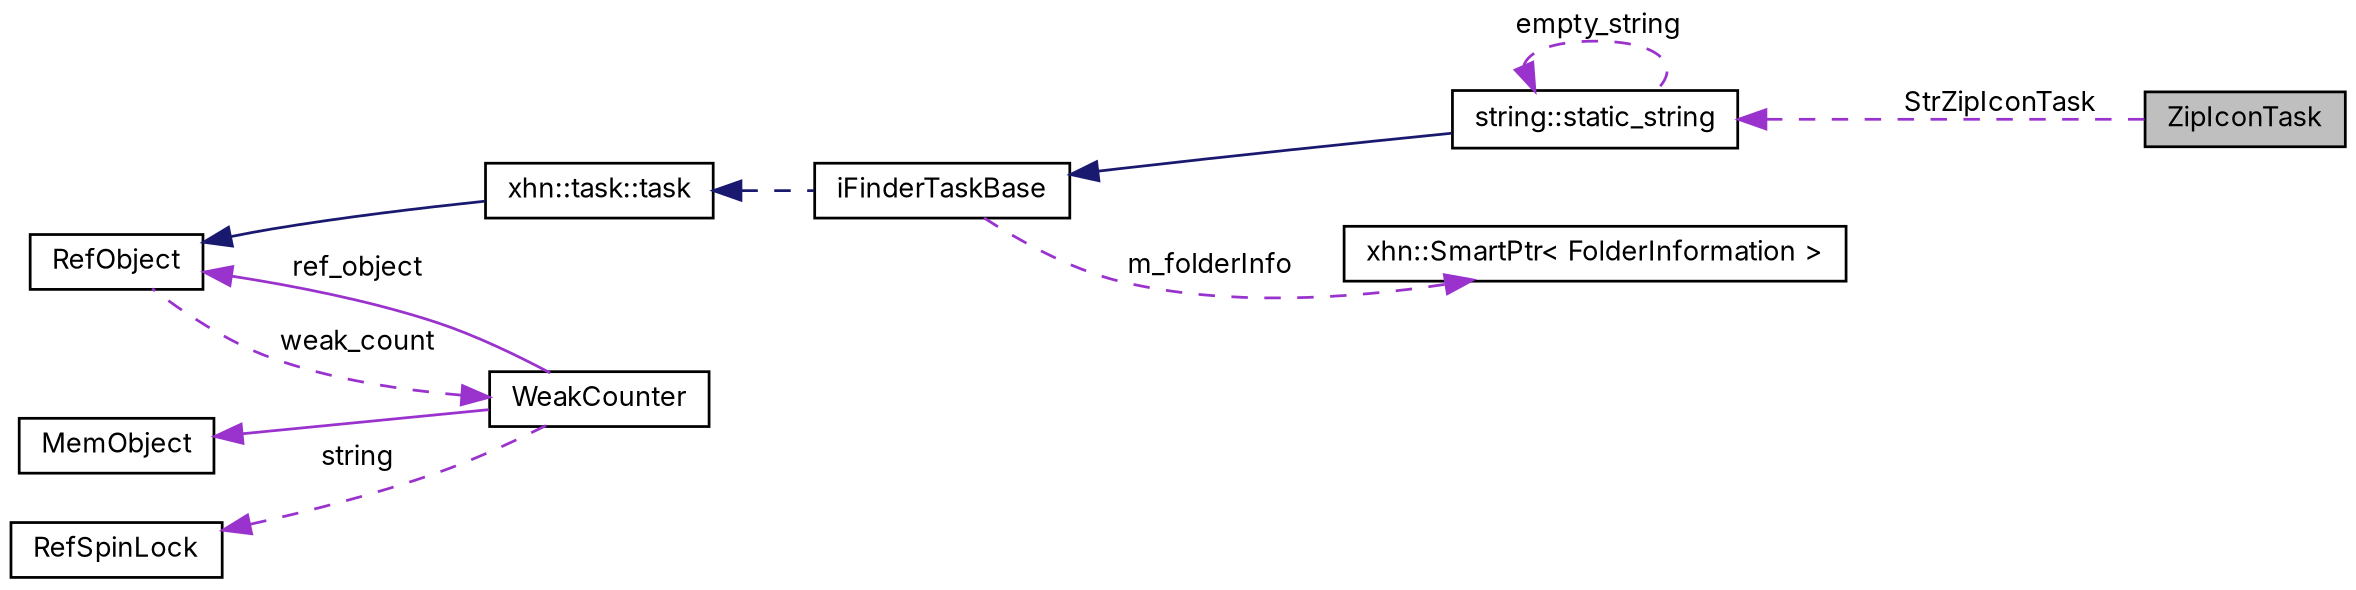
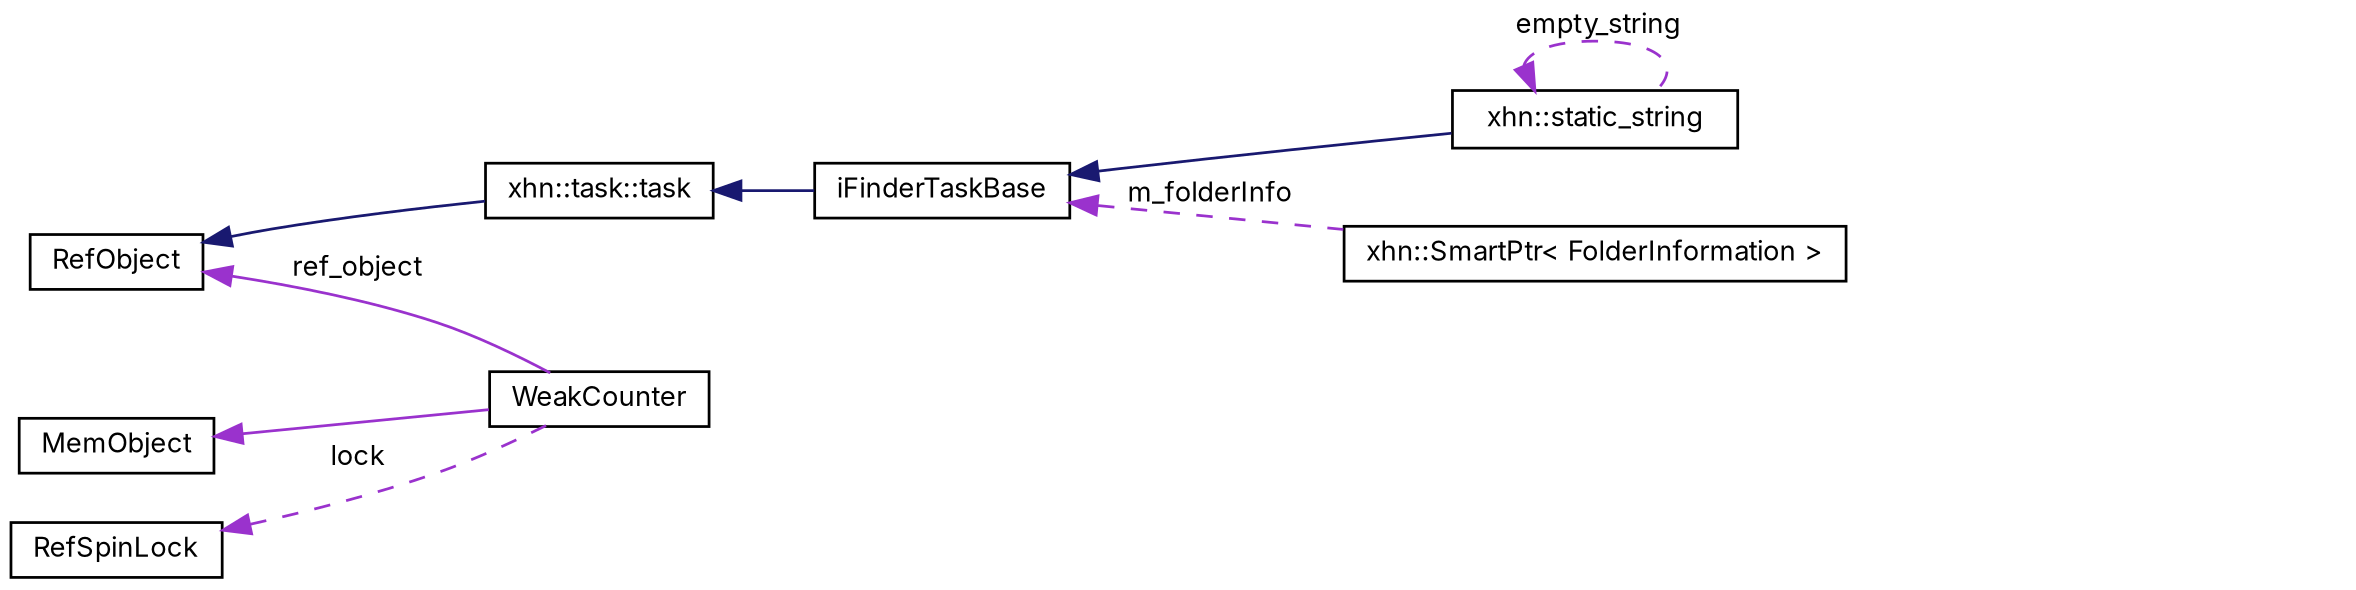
node "string::static_string": label "string::static_string" -> "xhn::static_string"
node "ZipIconTask": removed
edge "iFinderTaskBase" -> "xhn::task::task": style dashed -> solid
edge "iFinderTaskBase" -> "xhn::SmartPtr< FolderInformation >": reversed
edge "RefObject" -> "WeakCounter": removed, label "weak_count"
edge "WeakCounter" -> "RefSpinLock": label " string" -> " lock"
